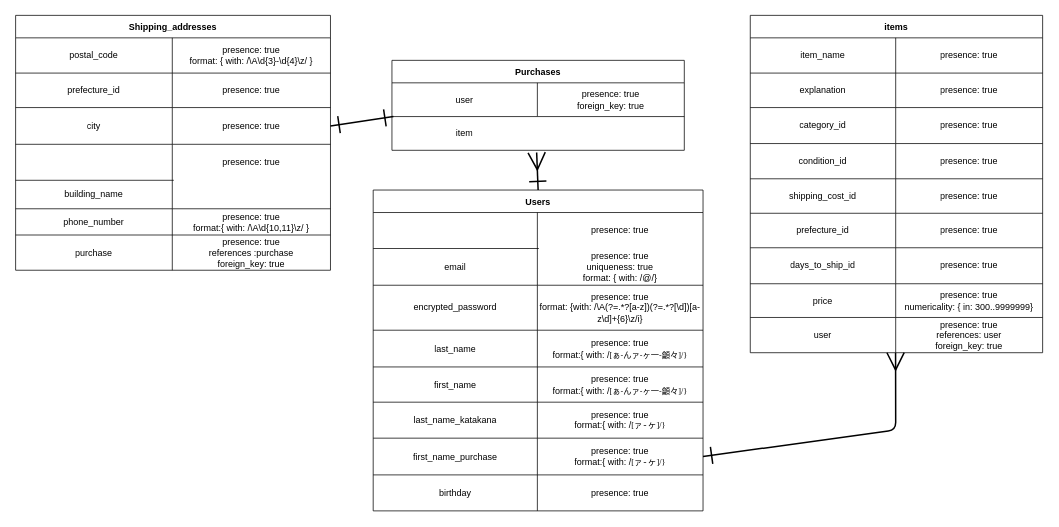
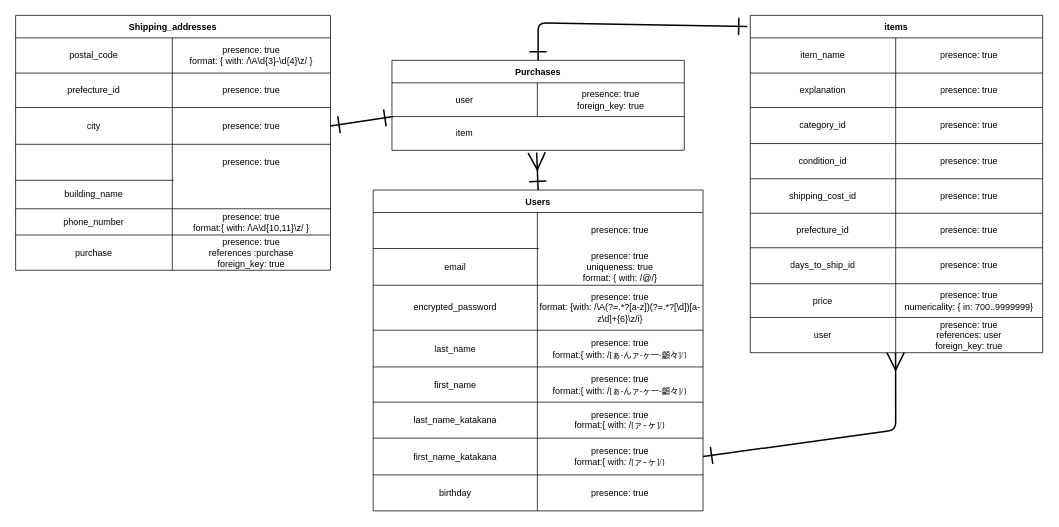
edge "Purchases" -- "items": added
node "presence: true numericality: { in: 300..9999999}": label "presence: true numericality: { in: 300..9999999}" -> "presence: true numericality: { in: 700..9999999}"
node "first_name_purchase": label "first_name_purchase" -> "first_name_katakana"
